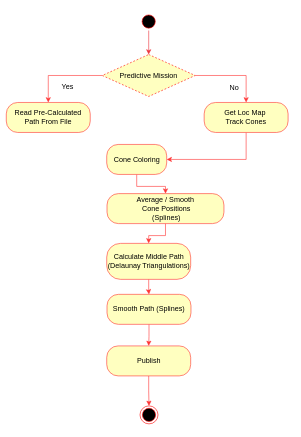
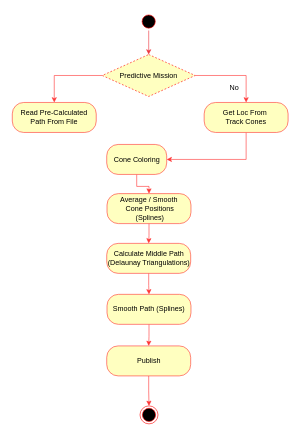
node "Yes": removed
node "Read Pre-Calculated Path From File": moved (48, 117) -> (54, 117)
node "Get Loc Map Track Cones": label "Get Loc Map Track Cones" -> "Get Loc From Track Cones"
node "Average / Smooth Cone Positions (Splines)": size 117x30 -> 84x30
node "Calculate Middle Path (Delaunay Triangulations)": size 84x36 -> 84x30
